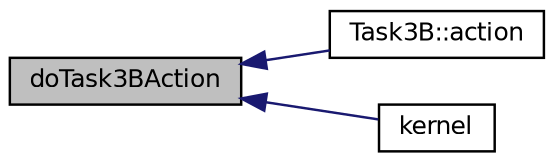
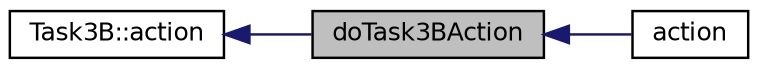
edge "Task3B::action" -> "doTask3BAction": reversed
node "kernel": label "kernel" -> "action"
